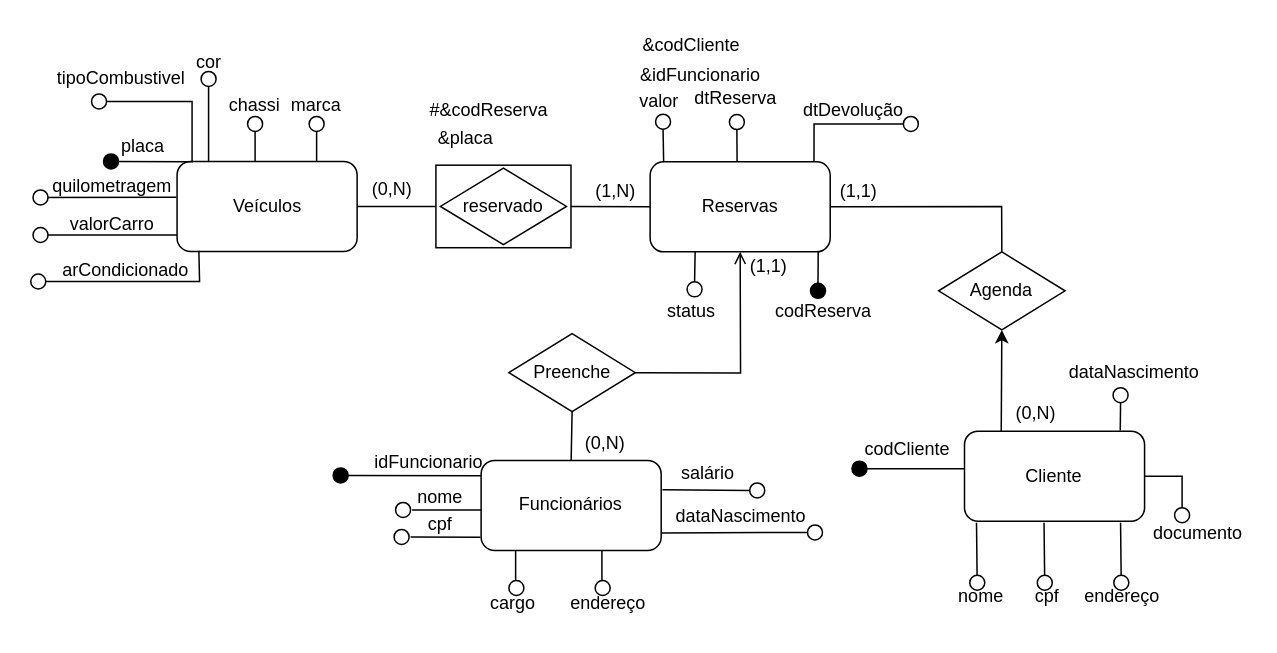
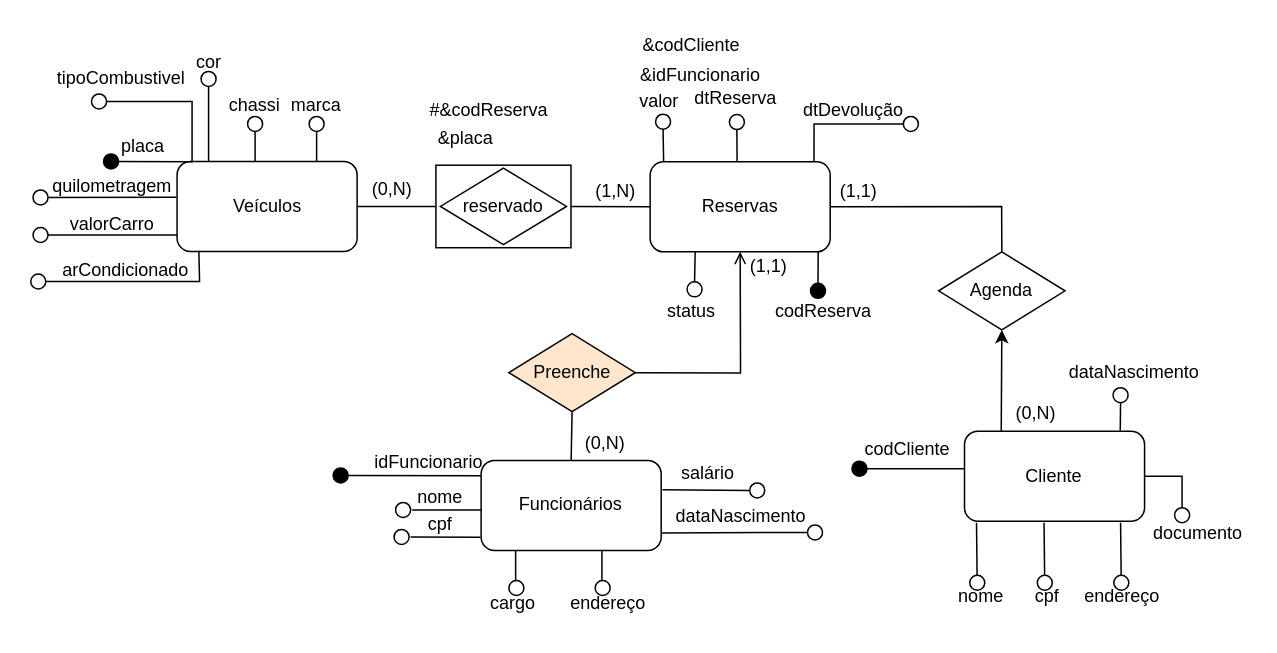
node "Preenche": fillcolor #ffffff -> #ffe6cc
